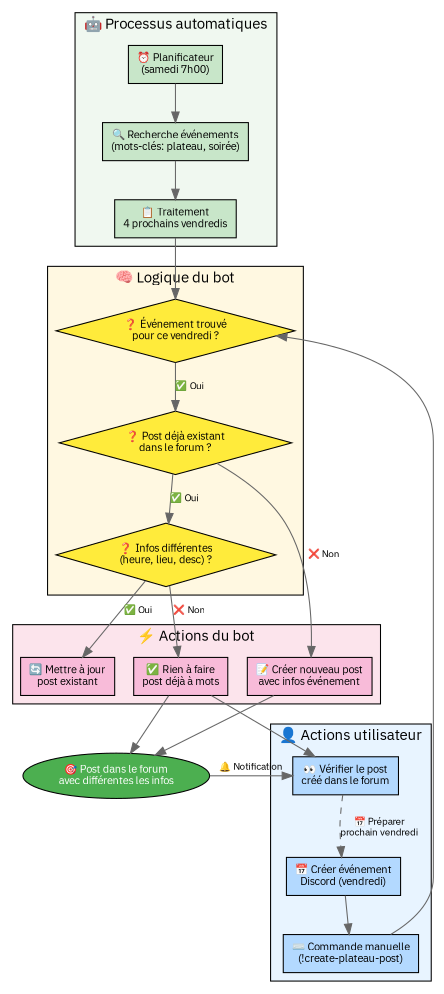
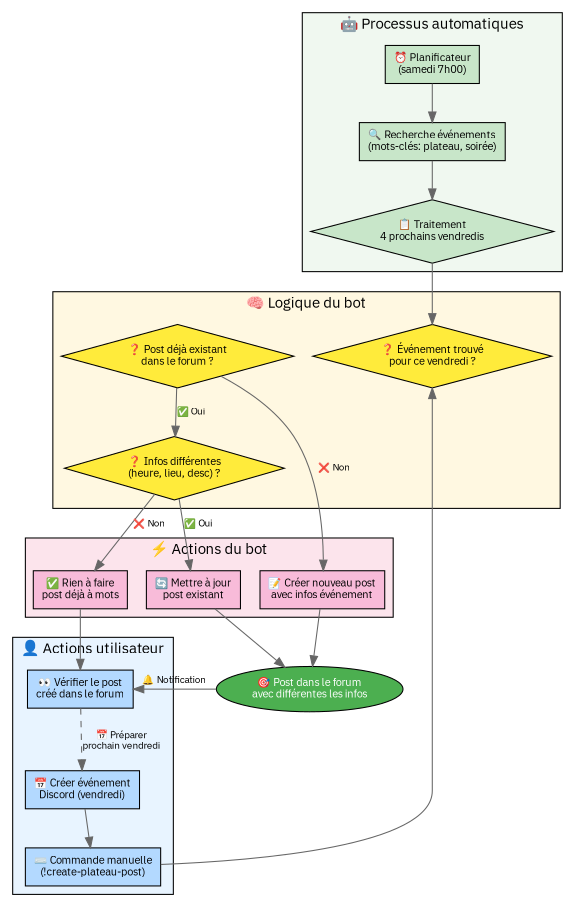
node "📋 Traitement 4 prochains vendredis": shape box -> diamond
edge "❓ Événement trouvé pour ce vendredi ?" -> "❓ Post déjà existant dans le forum ?": removed, label "✅ Oui"
edge "✅ Rien à faire post déjà à mots" -> "🎯 Post dans le forum avec différentes les infos": now "🔄 Mettre à jour post existant" -> "🎯 Post dans le forum avec différentes les infos"
